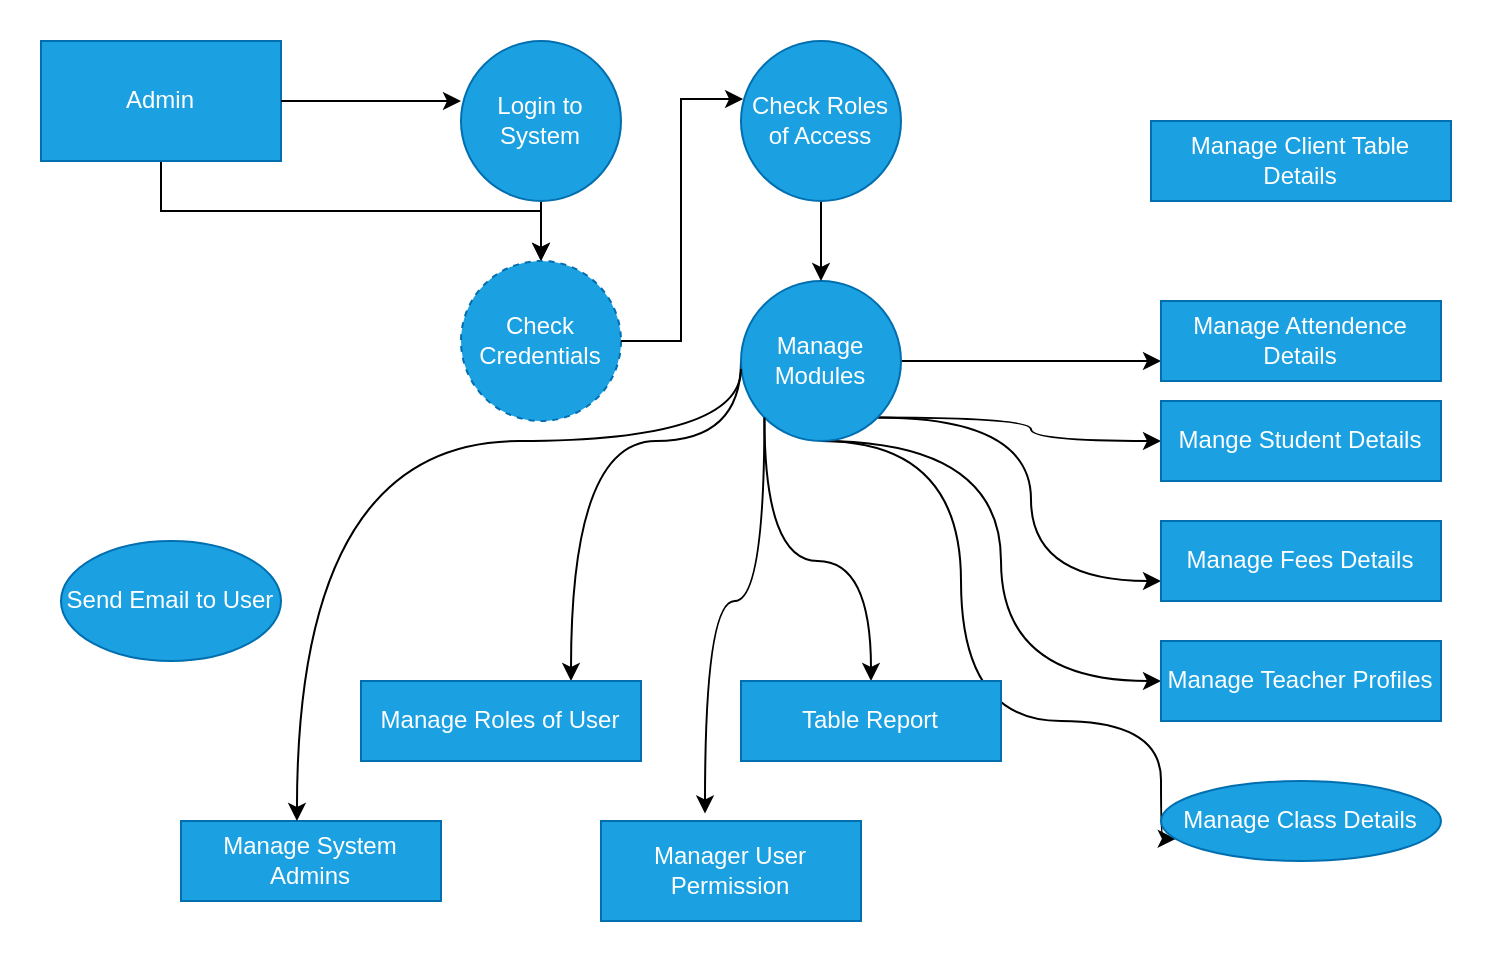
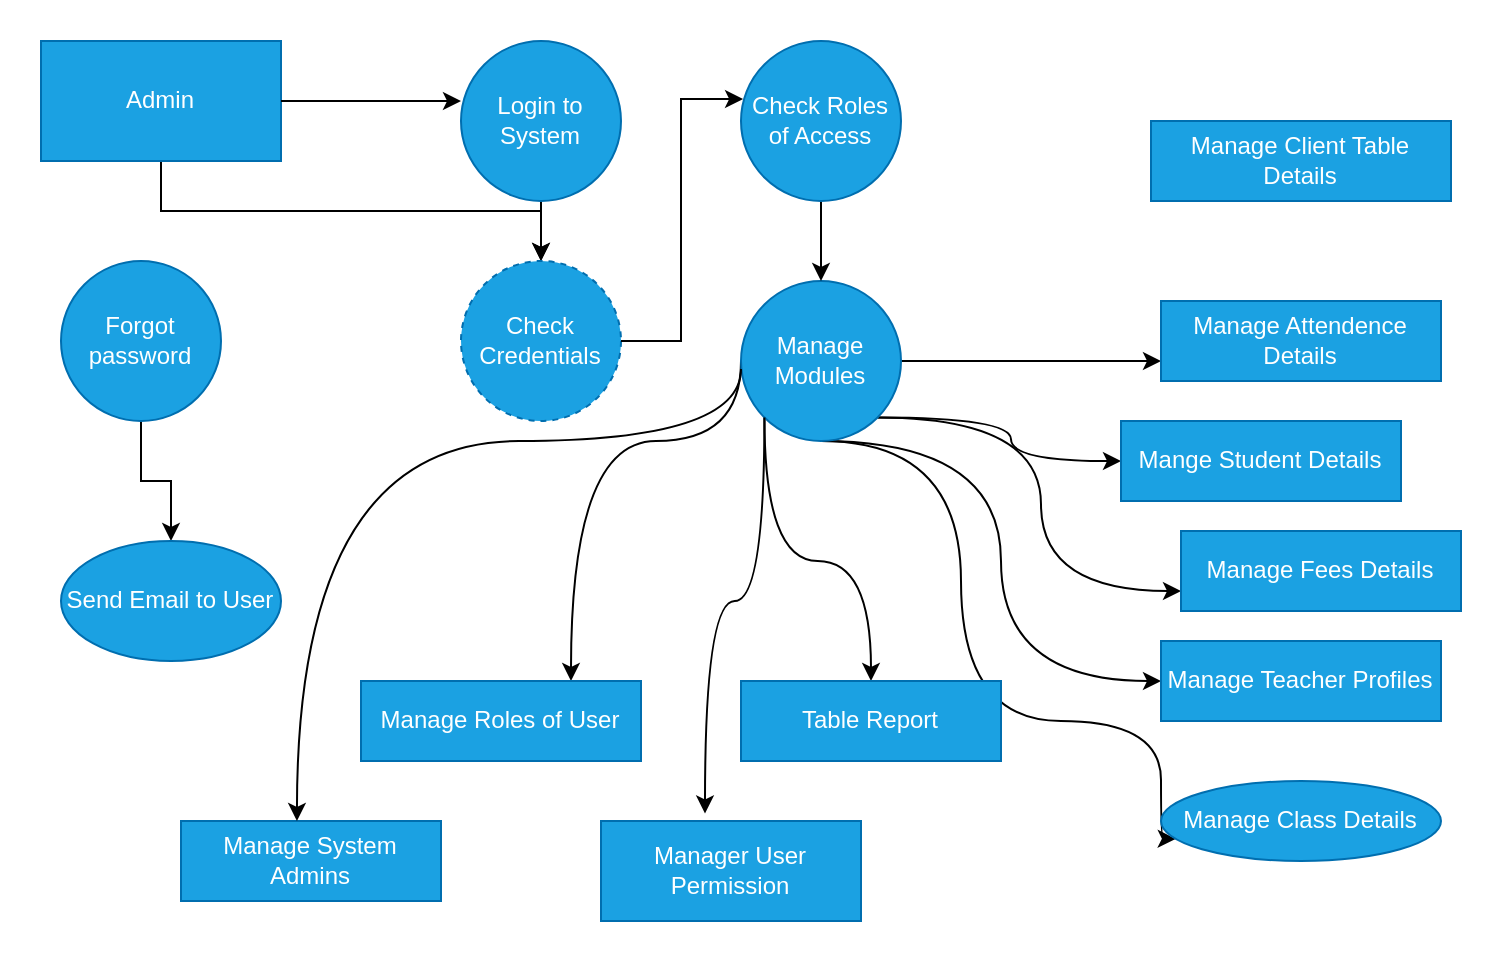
node "Forgot password": added
node "Mange Student Details": moved (1301, 441) -> (1261, 461)
edge "Forgot password" -> "Send Email to User": added
node "Manage Fees Details": moved (1301, 561) -> (1321, 571)
